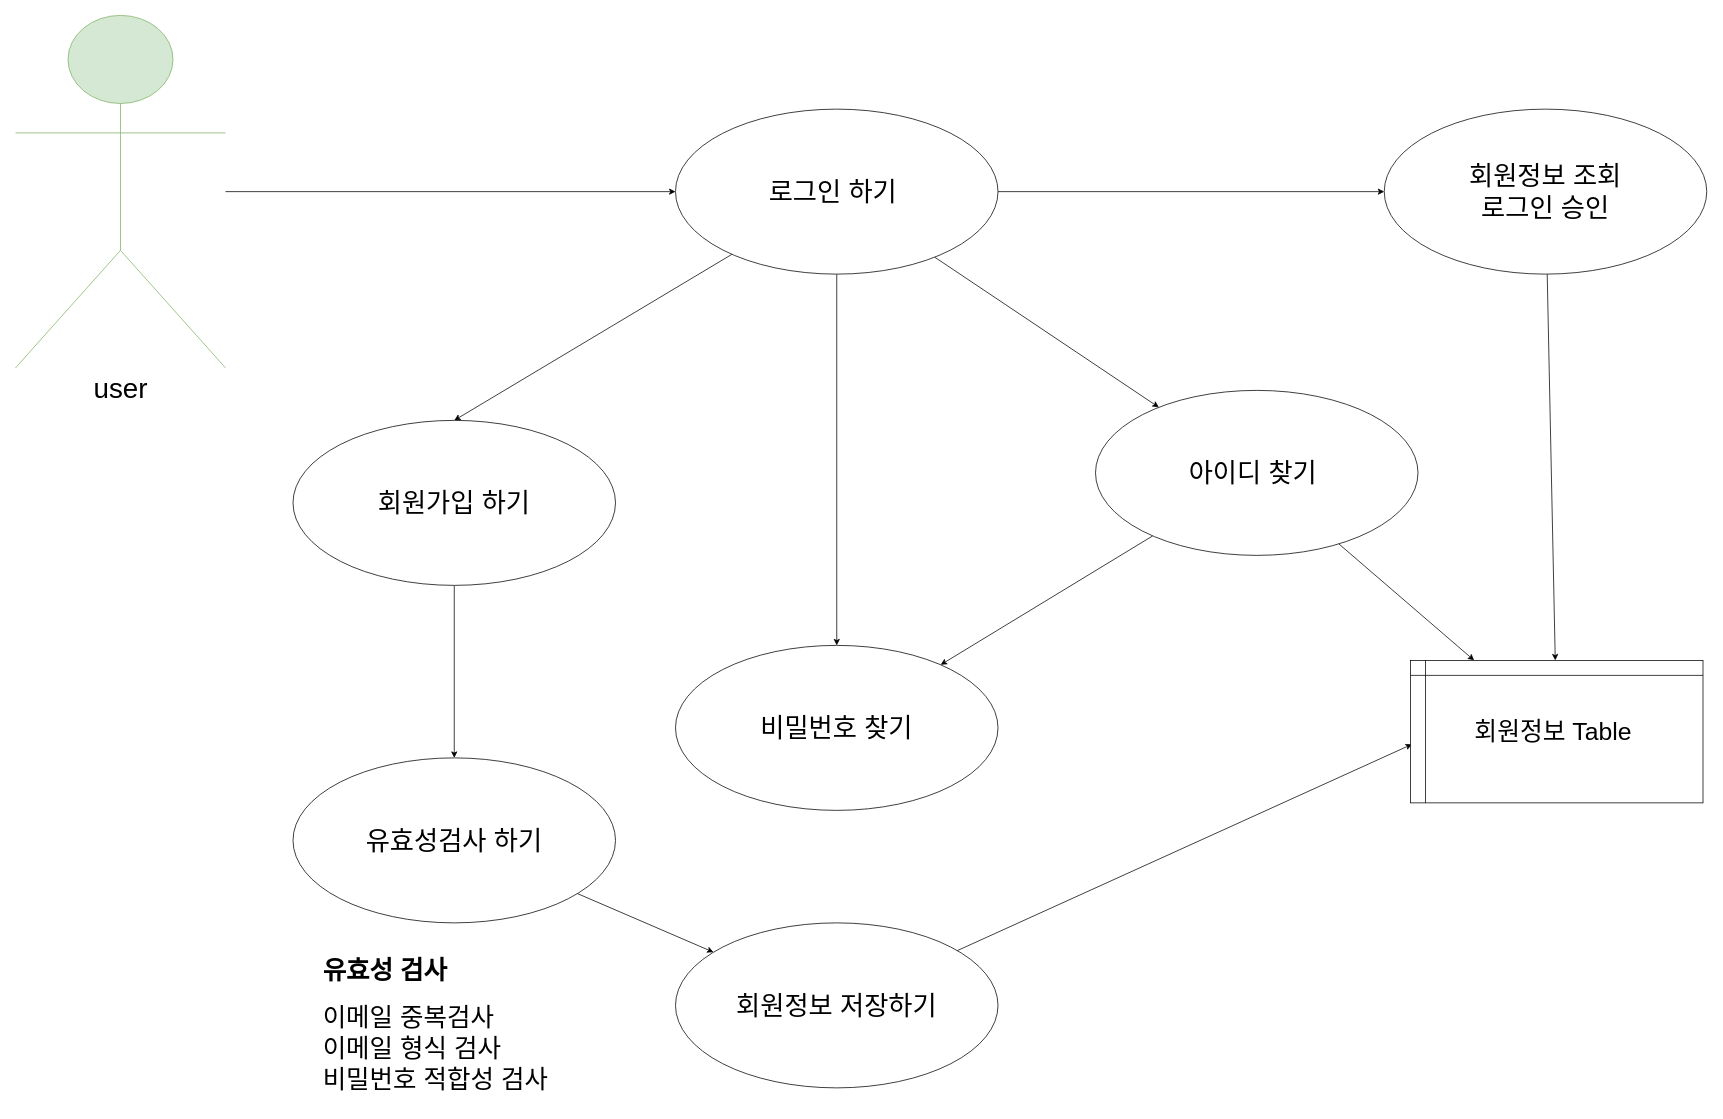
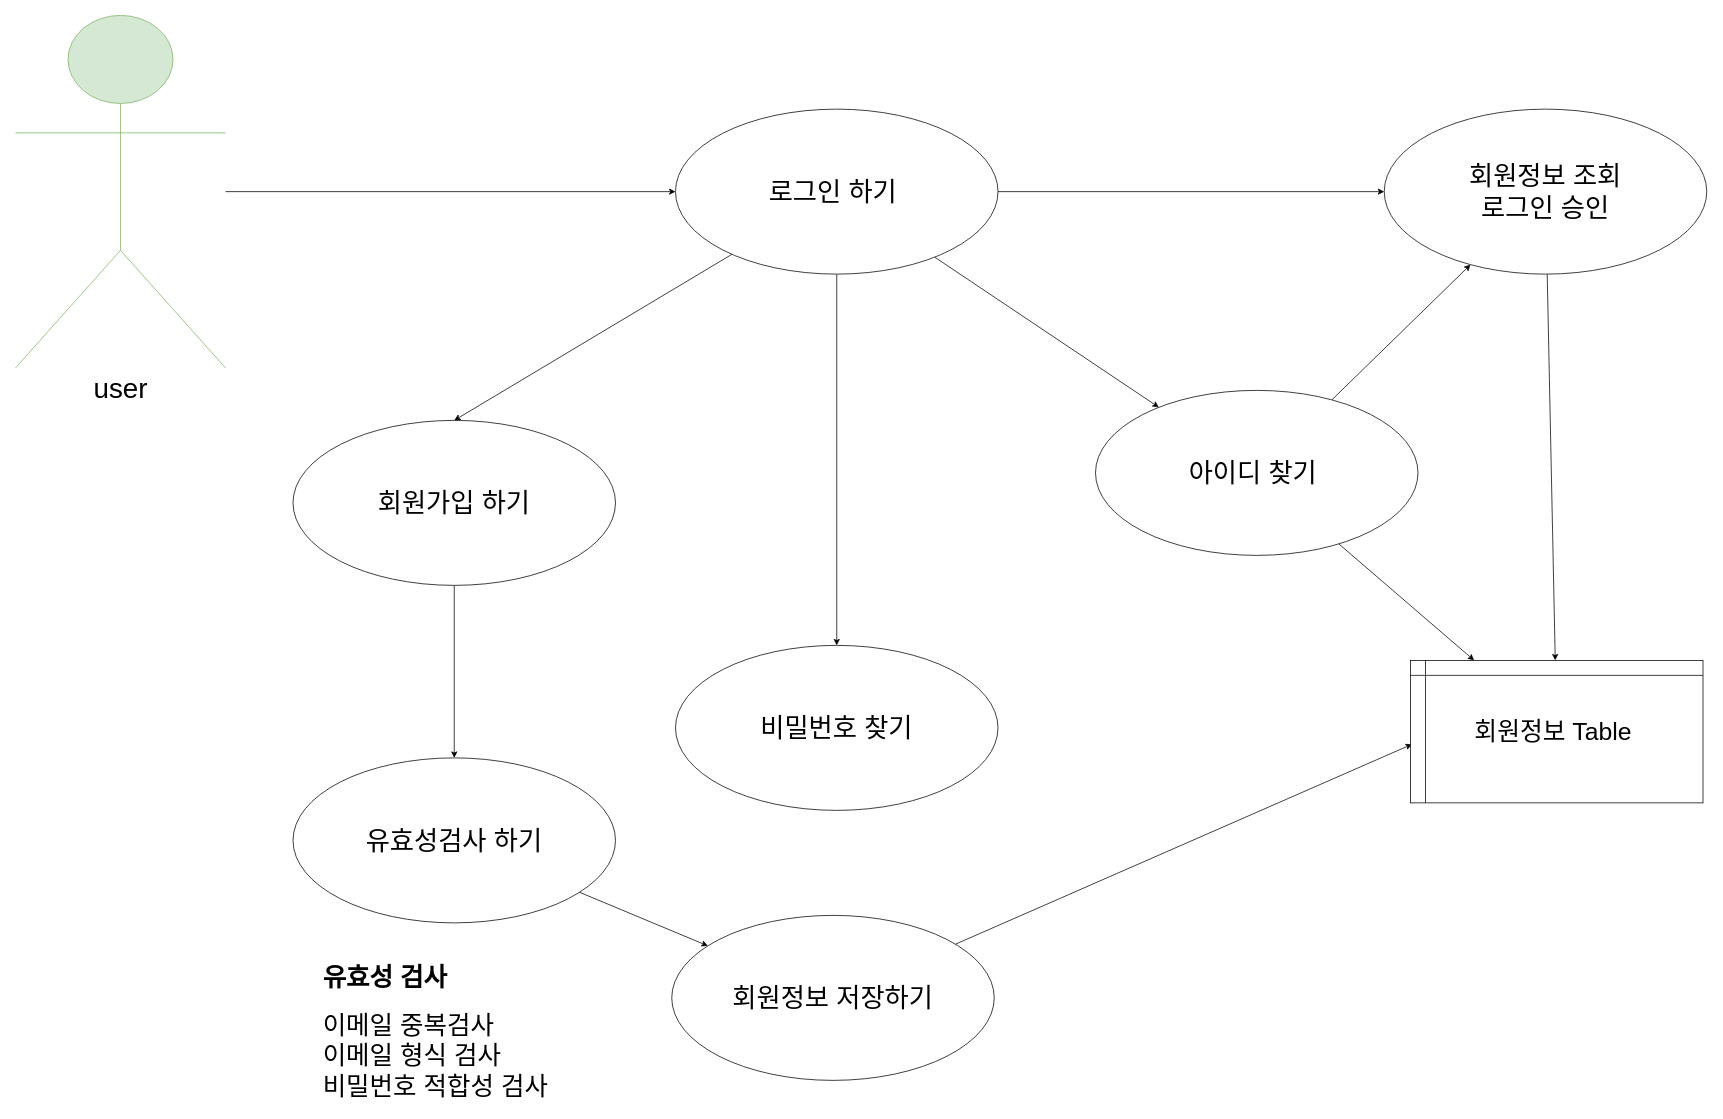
edge "아이디 찾기" -> "비밀번호 찾기": now "아이디 찾기" -> "회원정보 조회 로그인 승인"
node "회원정보 저장하기": moved (837, 1005) -> (833, 998)
node "유효성 검사 이메일 중복검사 이메일 형식 검사 비밀번호 적합성 검사": moved (454, 1024) -> (454, 1032)
